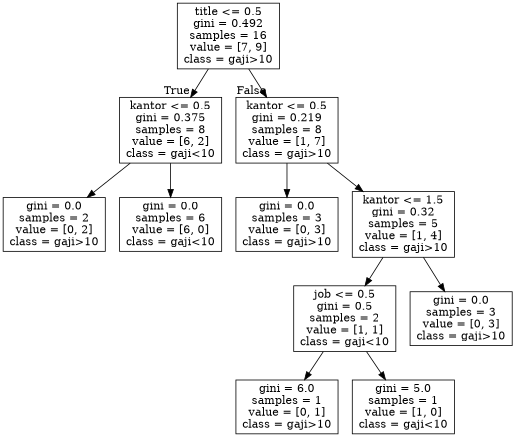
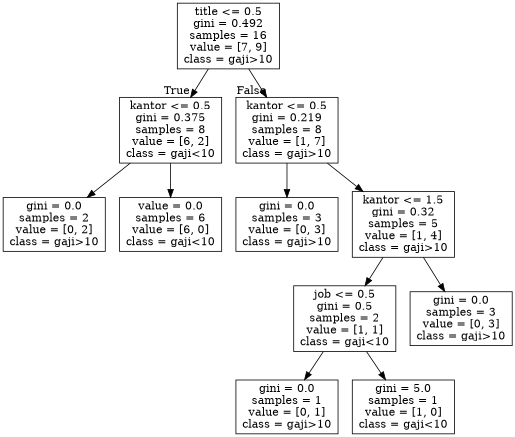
node "gini = 0.0 samples = 6 value = [6, 0] class = gaji<10": label "gini = 0.0 samples = 6 value = [6, 0] class = gaji<10" -> "value = 0.0 samples = 6 value = [6, 0] class = gaji<10"
node "gini = 6.0 samples = 1 value = [0, 1] class = gaji>10": label "gini = 6.0 samples = 1 value = [0, 1] class = gaji>10" -> "gini = 0.0 samples = 1 value = [0, 1] class = gaji>10"
